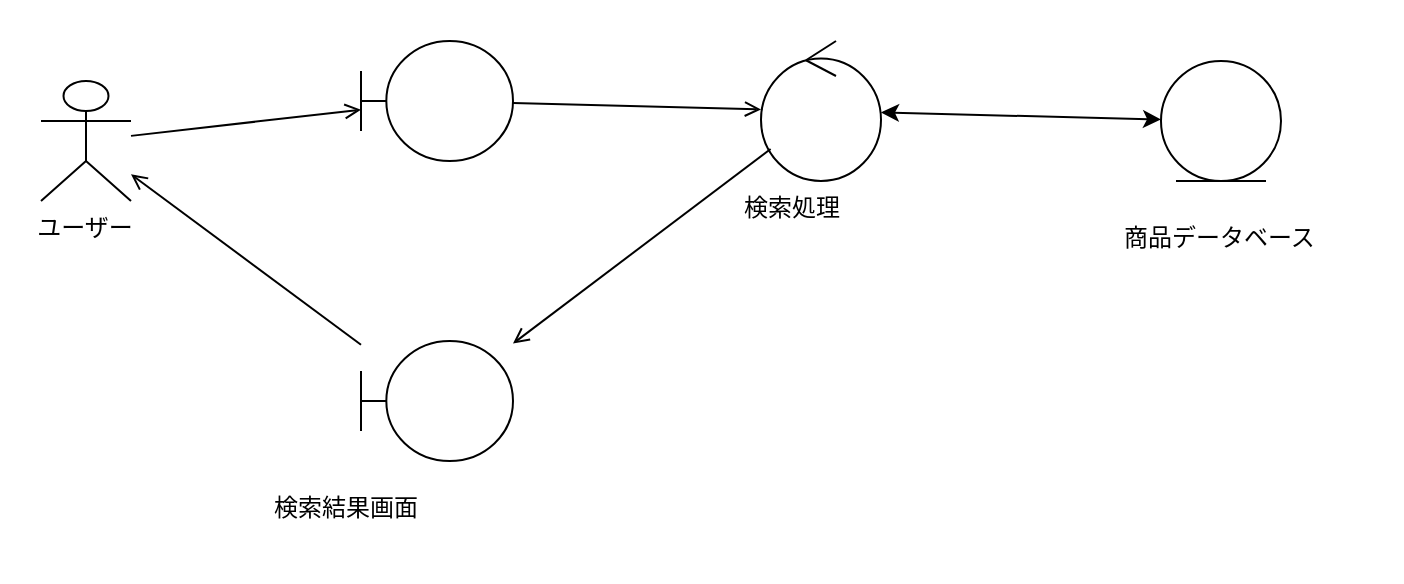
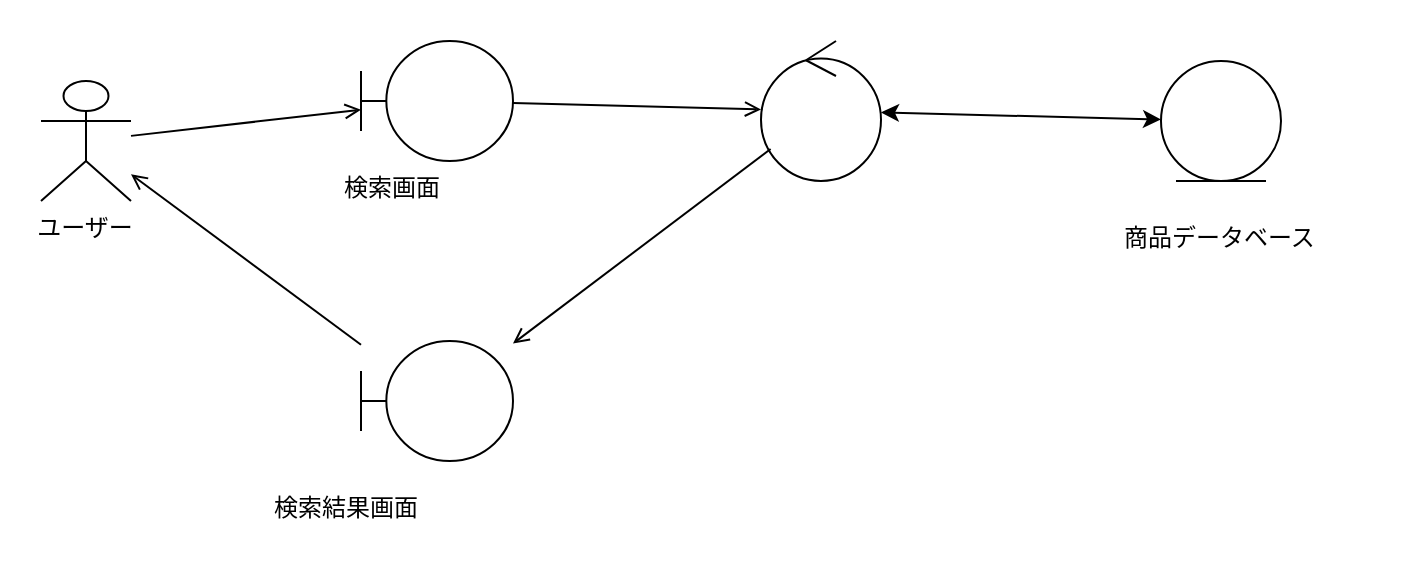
node "検索画面": added
node "検索処理": removed
